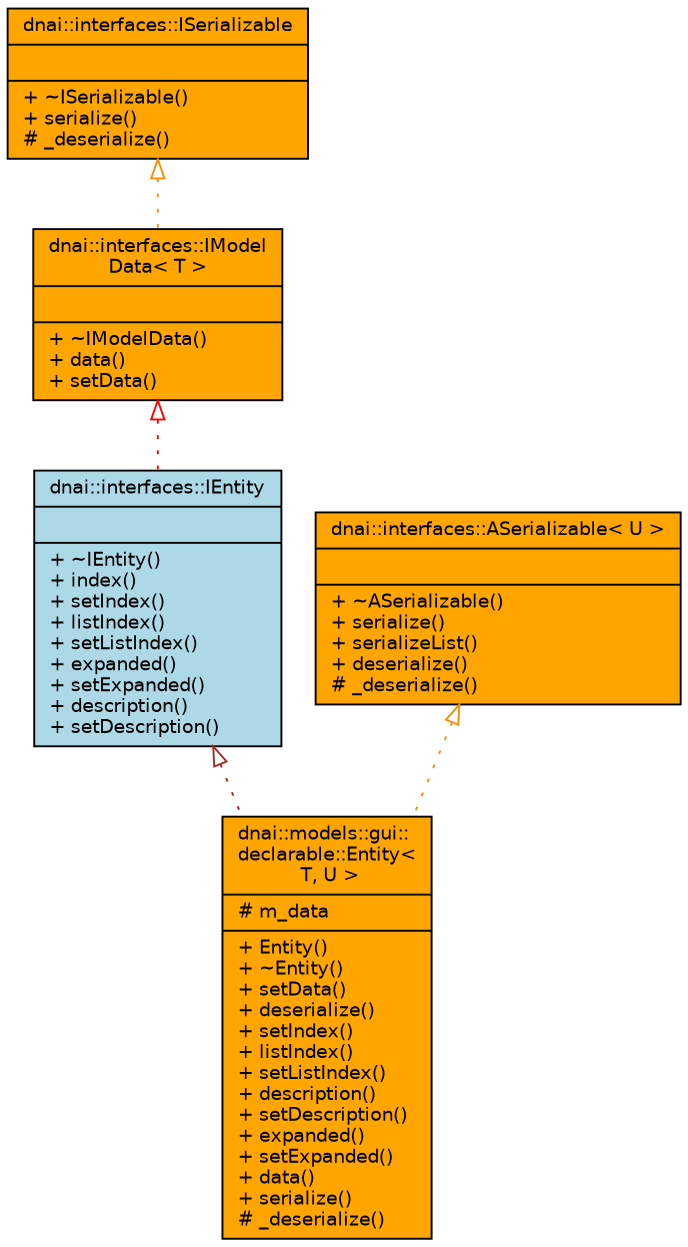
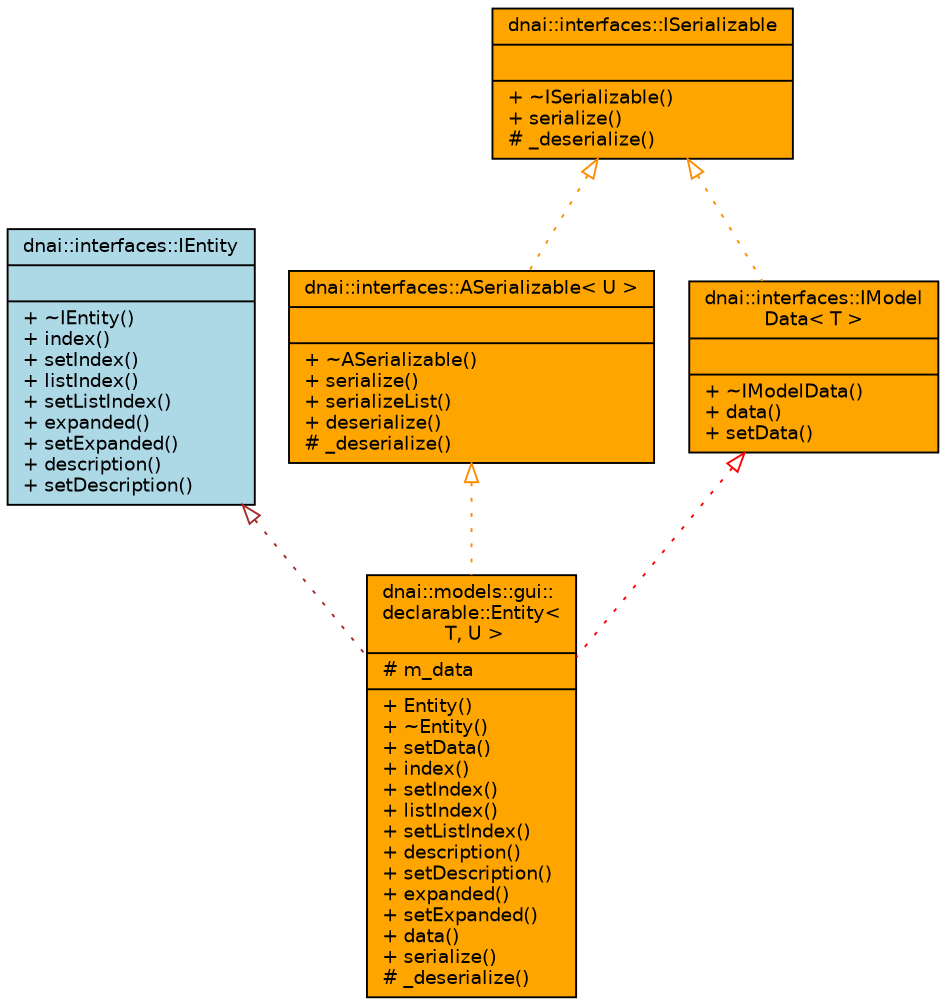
edge "dnai::interfaces::ASerializable< U >" -> "dnai::interfaces::ISerializable": added
edge "dnai::interfaces::IEntity" -> "dnai::interfaces::IModel": now "dnai::models::gui::" -> "dnai::interfaces::IModel"
node "dnai::models::gui::": text "+ deserialize()" -> "+ index()"
